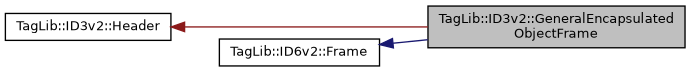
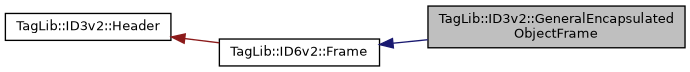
edge "TagLib::ID3v2::GeneralEncapsulated ObjectFrame" -> "TagLib::ID3v2::Header": now "TagLib::ID6v2::Frame" -> "TagLib::ID3v2::Header"
